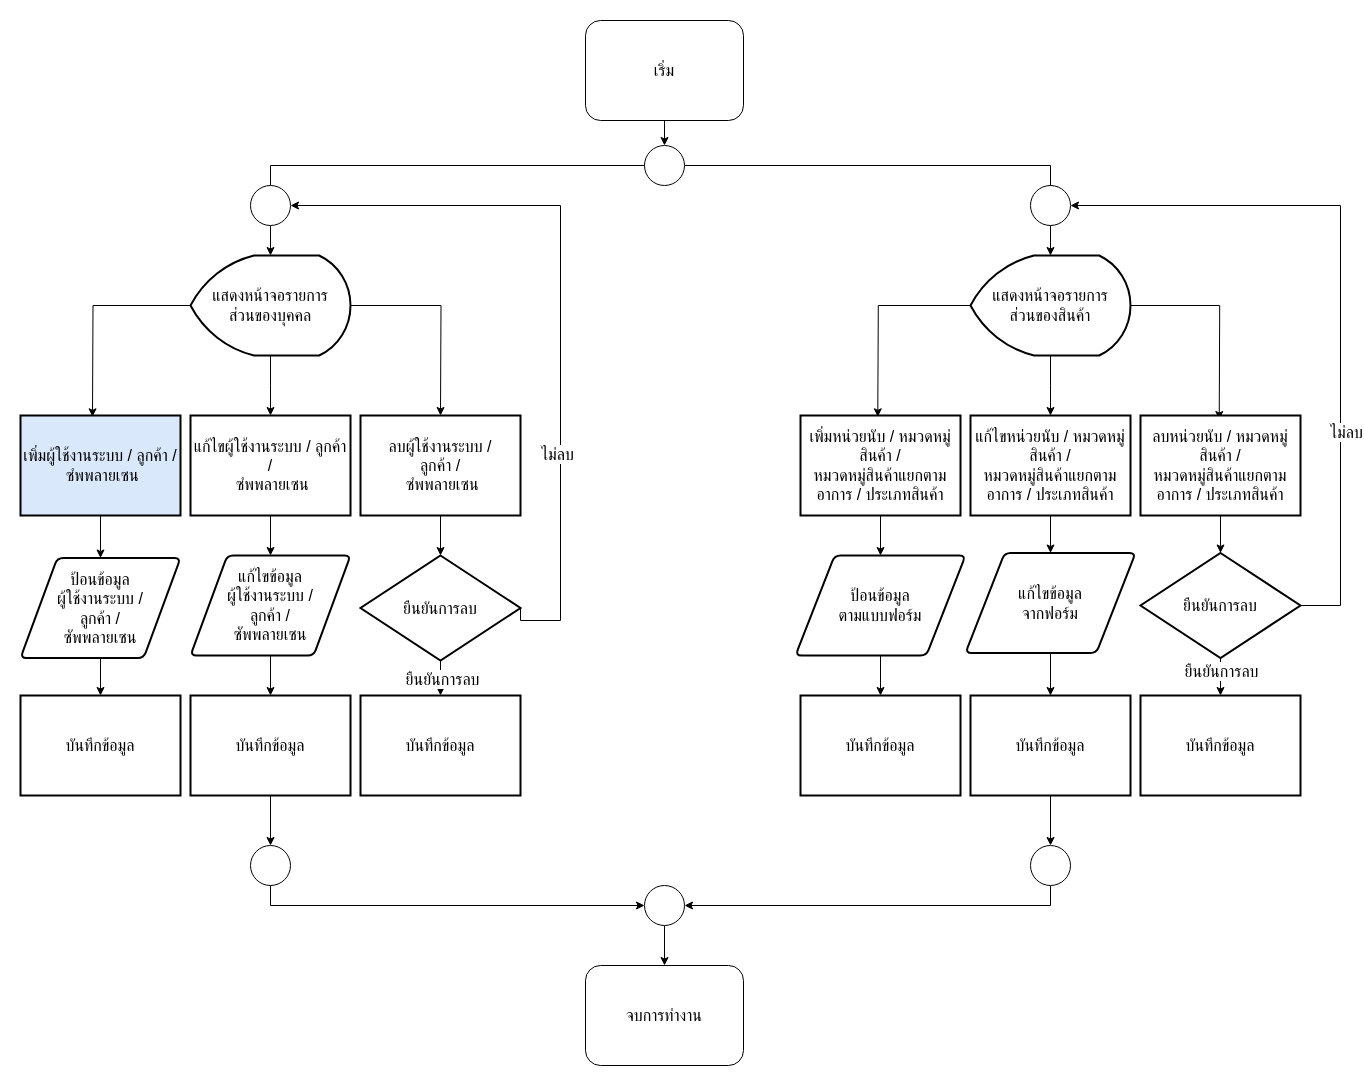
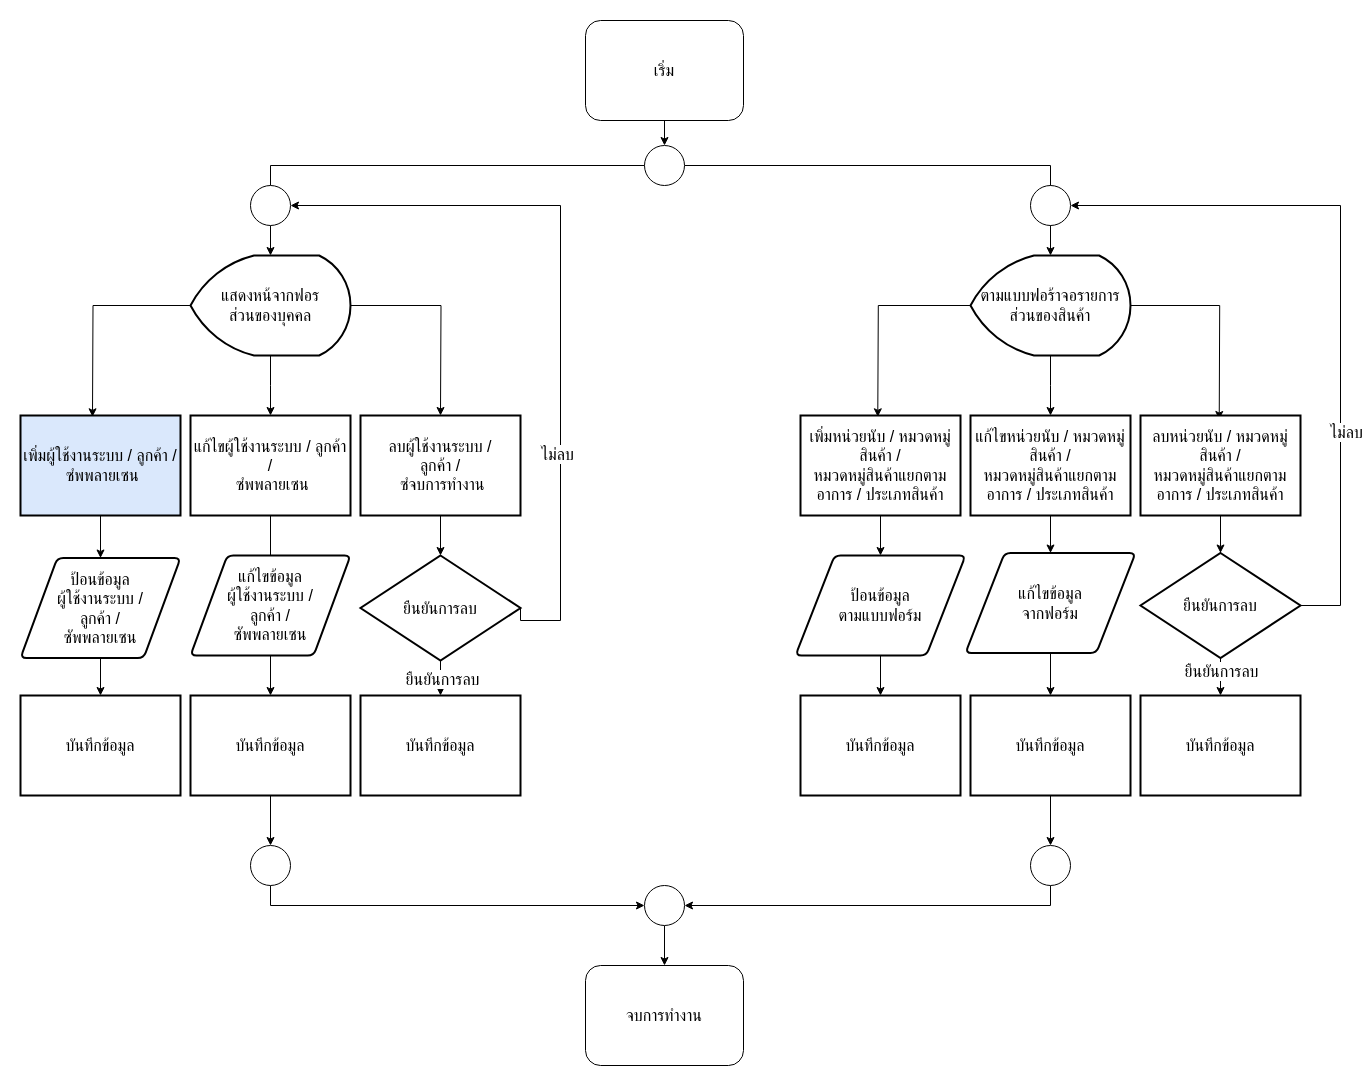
node "แสดงหน้าจอรายการส่วนของบุคคล": label "แสดงหน้าจอรายการส่วนของบุคคล" -> "แสดงหน้จากฟอรส่วนของบุคคล"
node "แสดงหน้าจอรายการส่วนของสินค้า": label "แสดงหน้าจอรายการส่วนของสินค้า" -> "ตามแบบฟอร้าจอรายการส่วนของสินค้า"
node "ลบผู้ใช้งานระบบ / ลูกค้า / ซํพพลายเซน": label "ลบผู้ใช้งานระบบ / ลูกค้า / ซํพพลายเซน" -> "ลบผู้ใช้งานระบบ / ลูกค้า / ซํจบการทำงาน"
edge "แก้ไขผู้ใช้งานระบบ / ลูกค้า / ซํพพลายเซน" -> "แก้ไขข้อมูล ผู้ใช้งานระบบ / ลูกค้า / ซัพพลายเซน": arrowhead classic -> none
